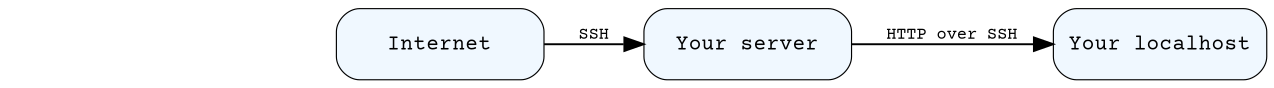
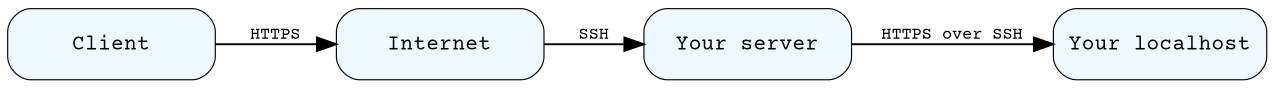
edge "Your server" -> "Your localhost": label "HTTP over SSH" -> "HTTPS over SSH"
node "Client": added
